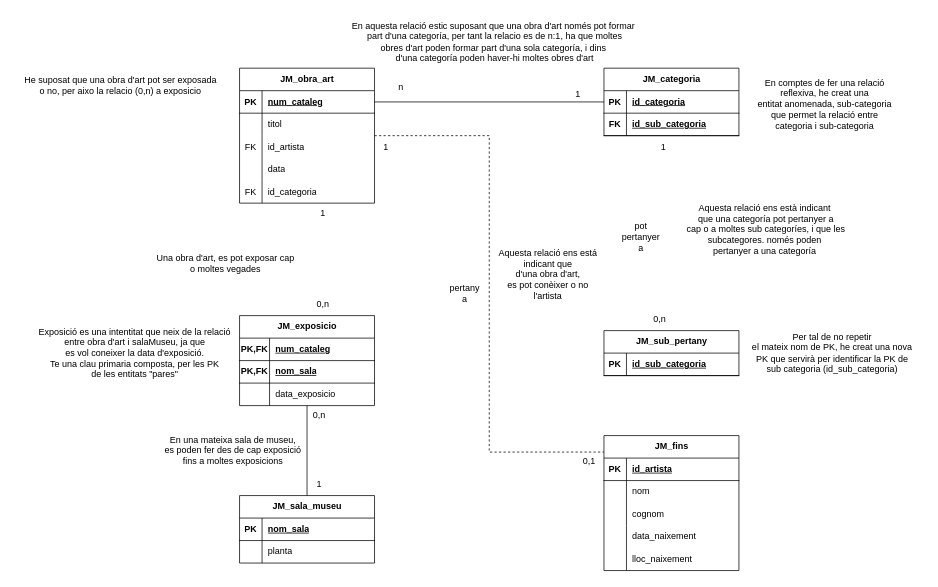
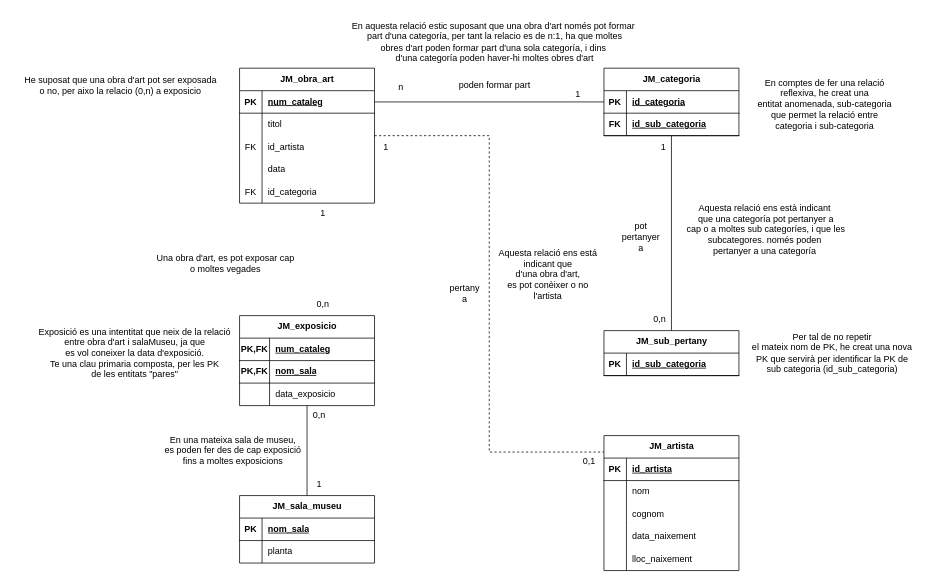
node "poden formar part": added
edge "JM_categoria" -- "JM_sub_pertany": added
node "JM_fins": label "JM_fins" -> "JM_artista"
